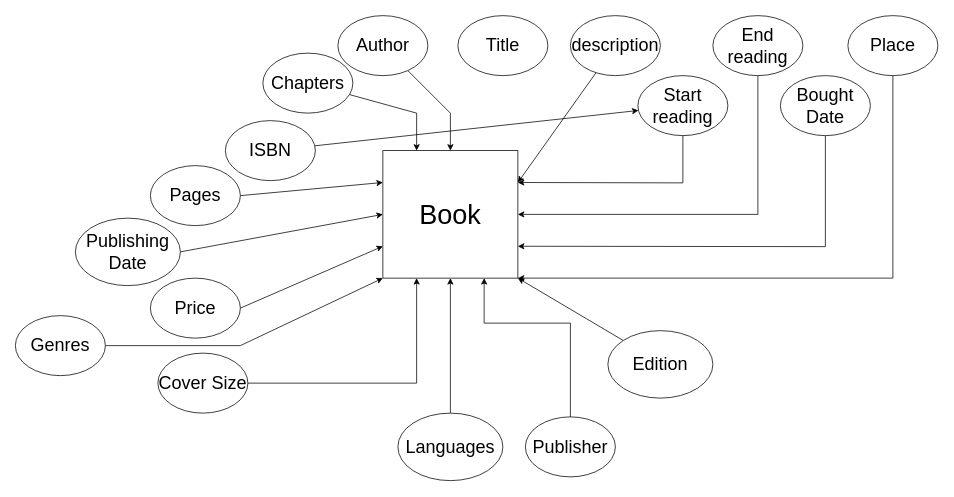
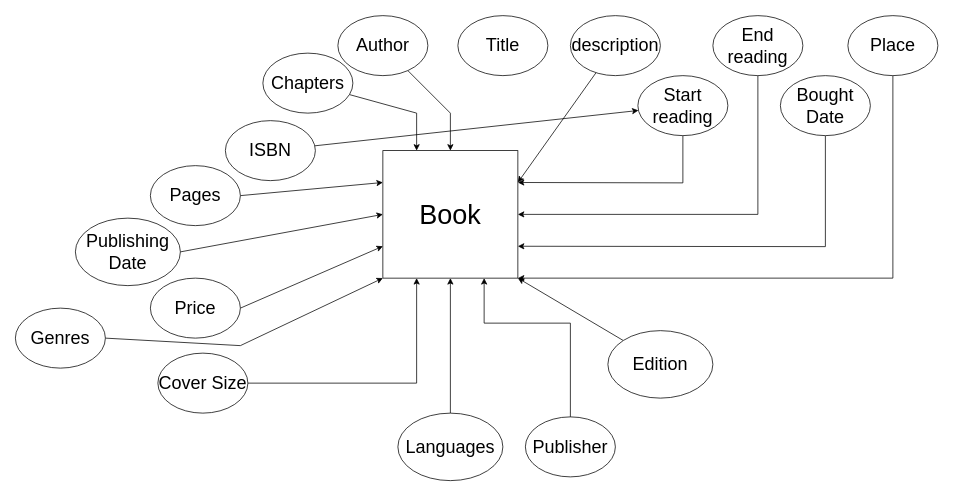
node "Genres": moved (60, 345) -> (60, 338)
